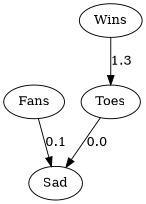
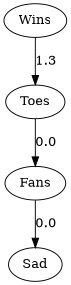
edge "Toes" -> "Sad": now "Toes" -> "Fans"
edge "Fans" -> "Sad": label "0.1" -> "0.0"
